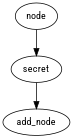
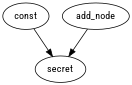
node "node": label "node" -> "const"
edge "secret" -> "add_node": reversed
